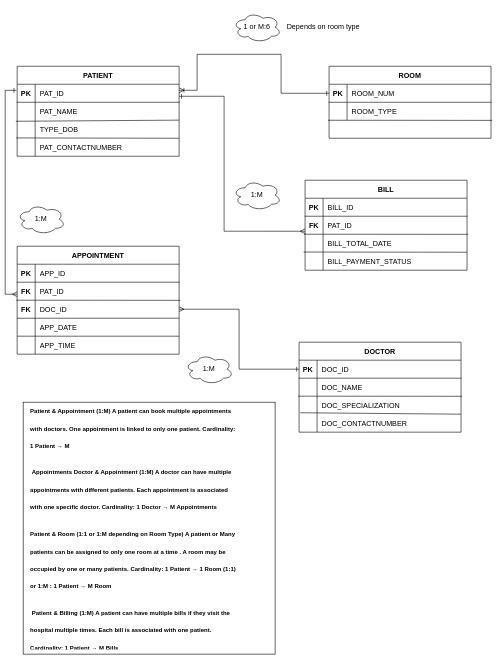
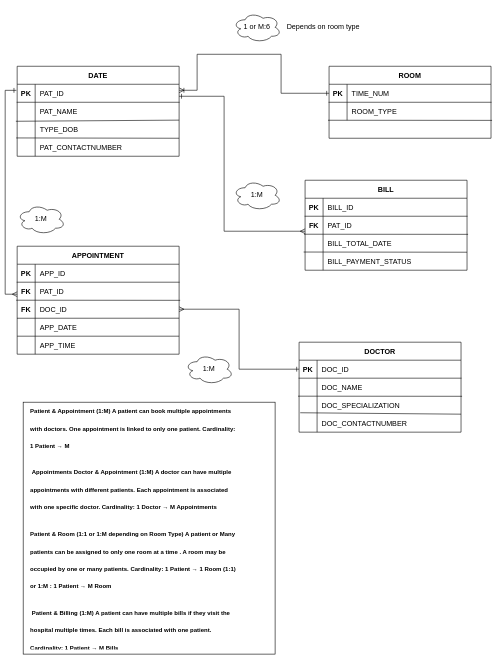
node "PATIENT": label "PATIENT" -> "DATE"
node "ROOM_NUM": label "ROOM_NUM" -> "TIME_NUM"
